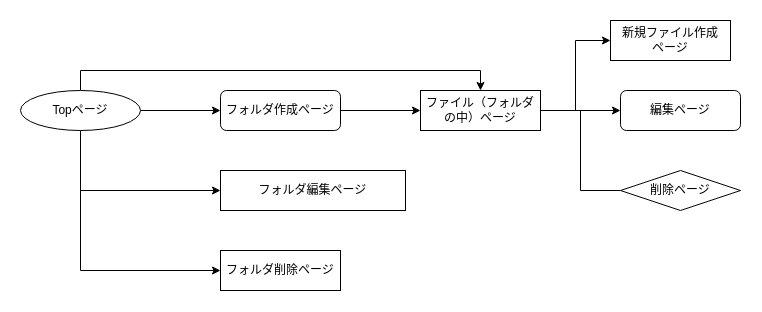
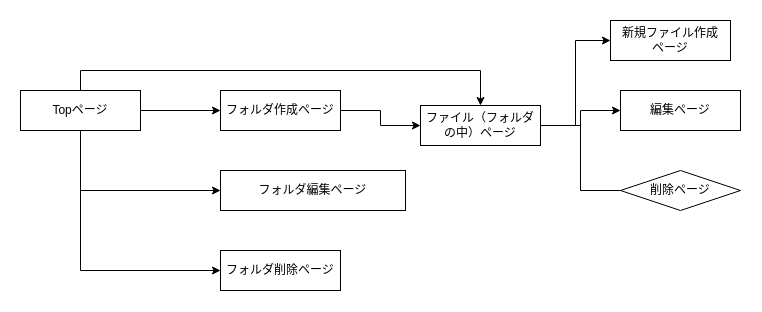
node "Topページ": shape ellipse -> rectangle
node "フォルダ作成ページ": shape rounded rectangle -> rectangle
node "ファイル（フォルダの中）ページ": moved (481, 111) -> (481, 126)
node "編集ページ": shape rounded rectangle -> rectangle
